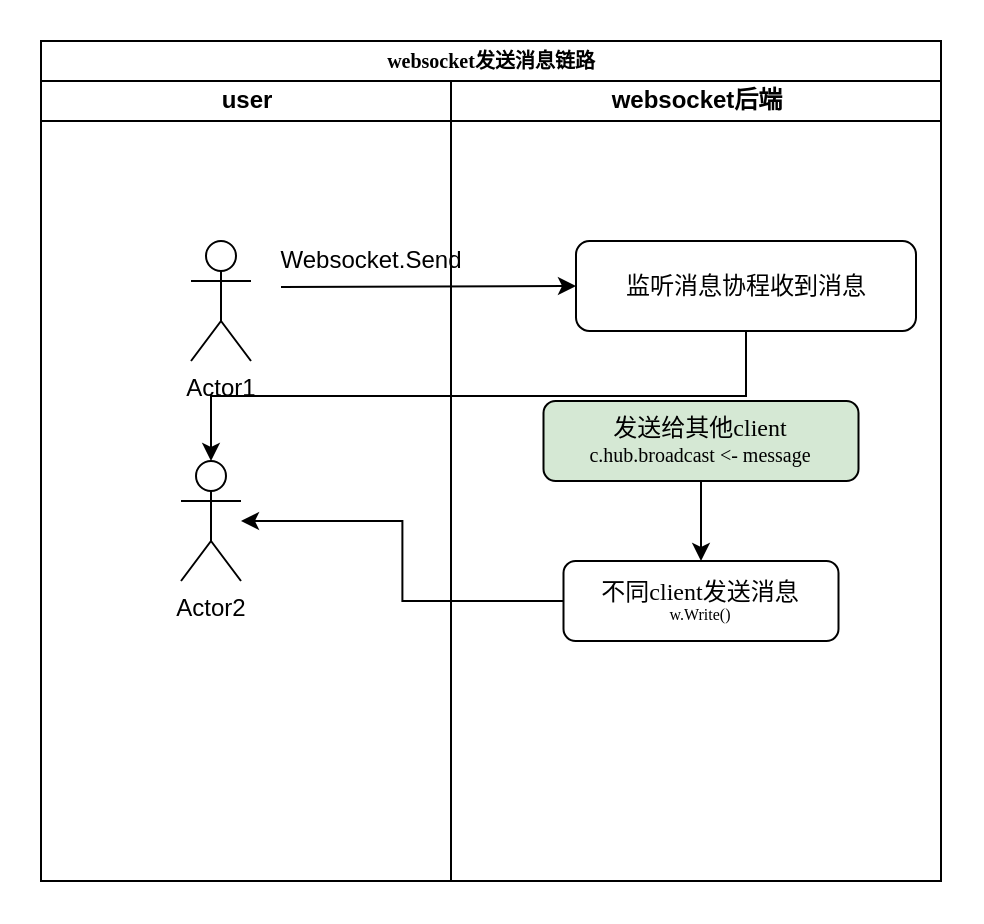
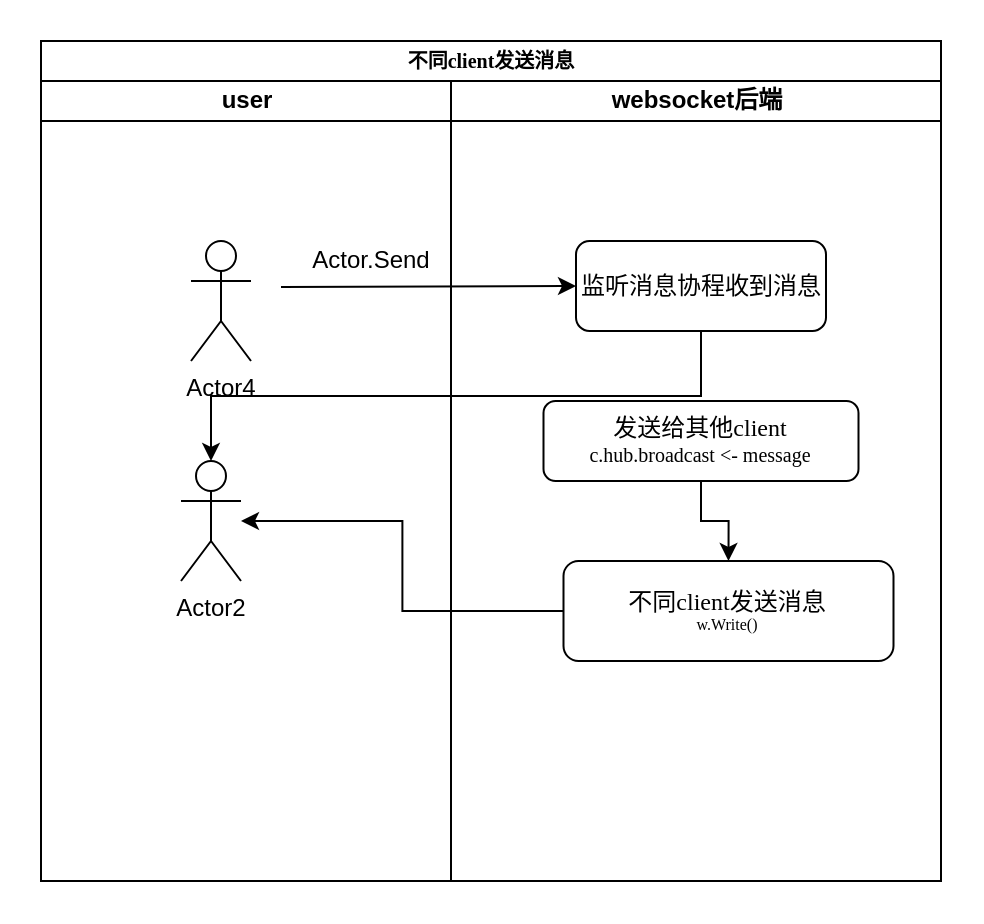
node "websocket发送消息链路": label "websocket发送消息链路" -> "不同client发送消息"
node "Websocket.Send": label "Websocket.Send" -> "Actor.Send"
node "监听消息协程收到消息": size 340x90 -> 250x90
node "Actor1": label "Actor1" -> "Actor4"
node "发送给其他client c.hub.broadcast <- message": fillcolor #d5e8d4 -> #ffffff
node "不同client发送消息 w.Write()": size 275x80 -> 330x100
